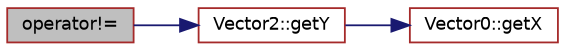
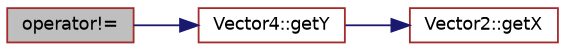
node "Vector2::getY": label "Vector2::getY" -> "Vector4::getY"
node "Vector0::getX": label "Vector0::getX" -> "Vector2::getX"
